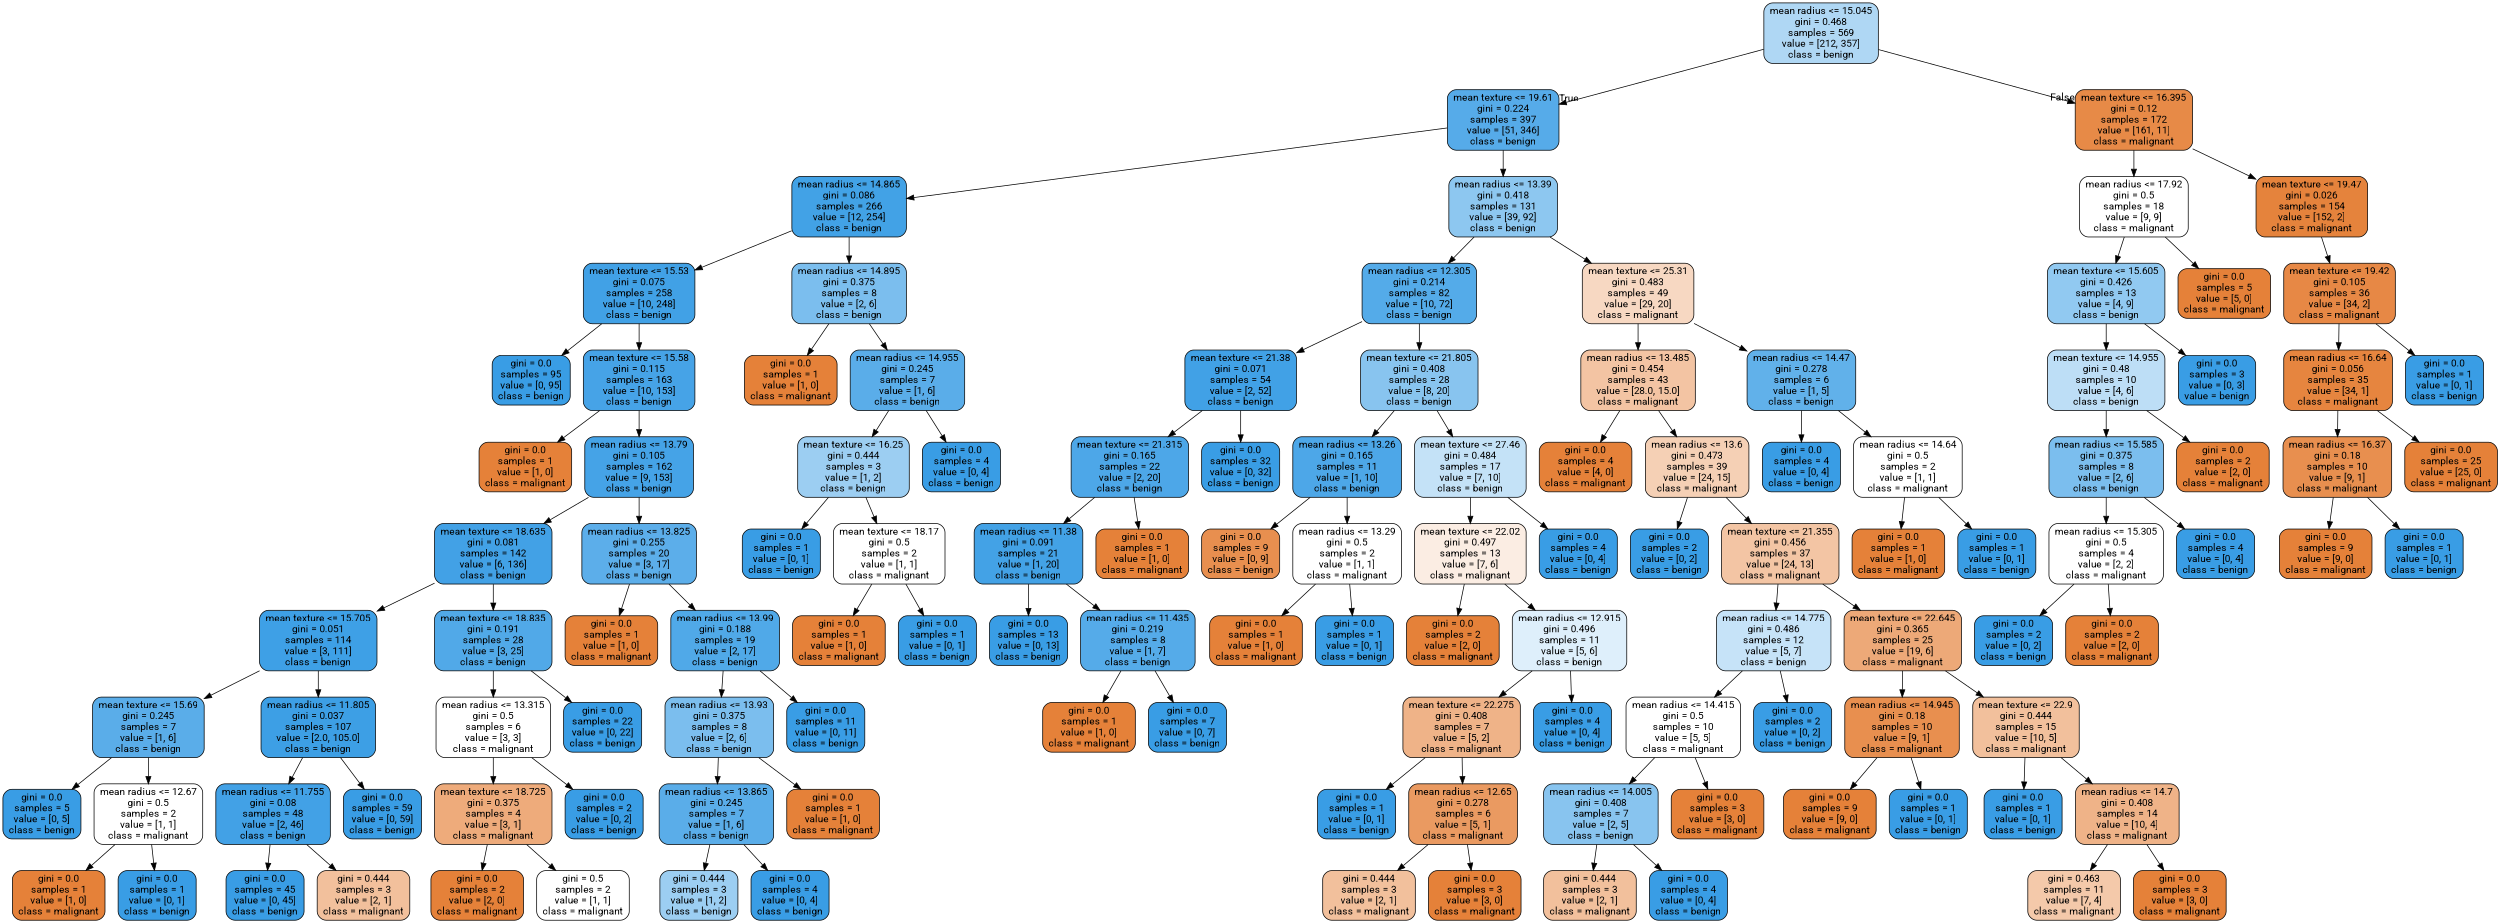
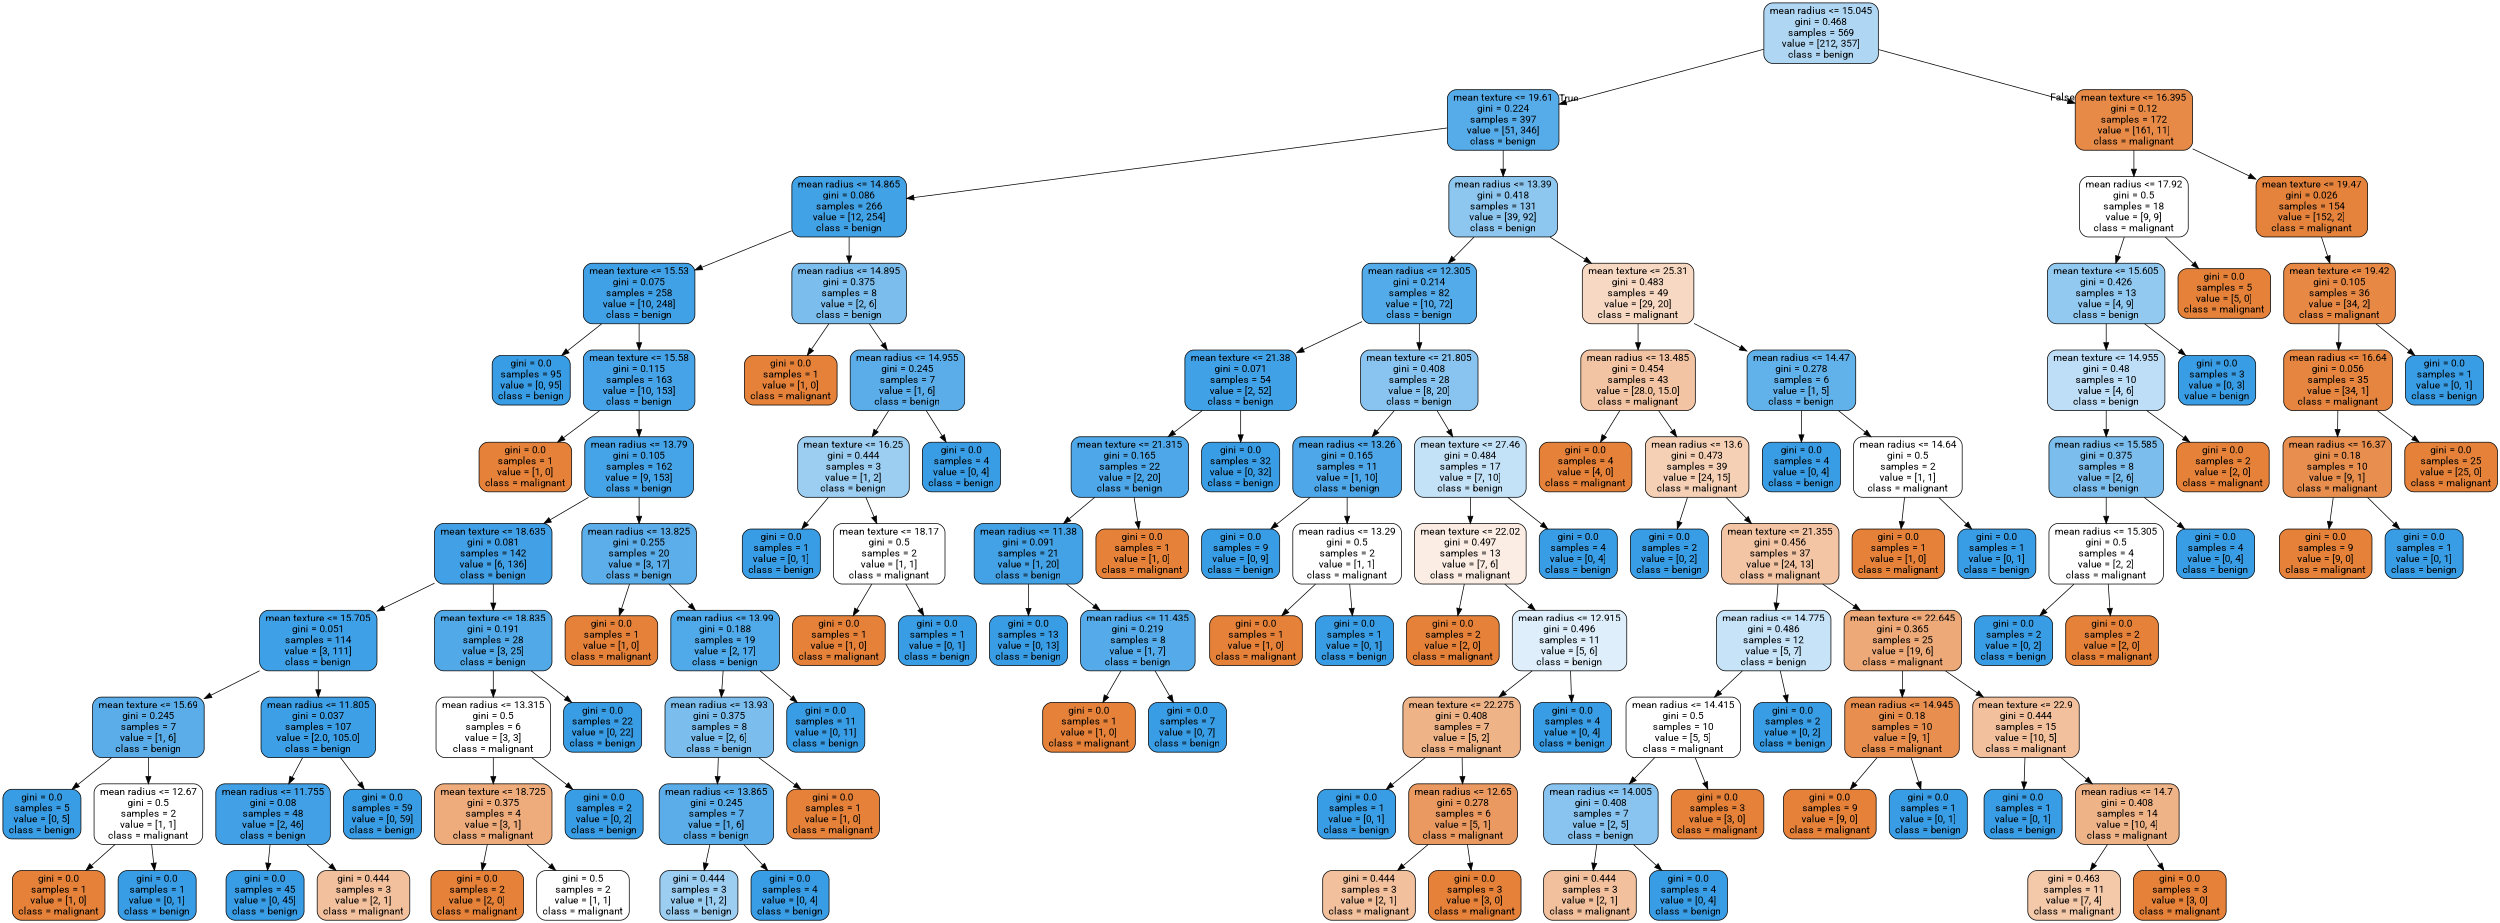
node "gini = 0.0 samples = 9 value = [0, 9] class = benign": fillcolor #e88f4f -> #399de5
